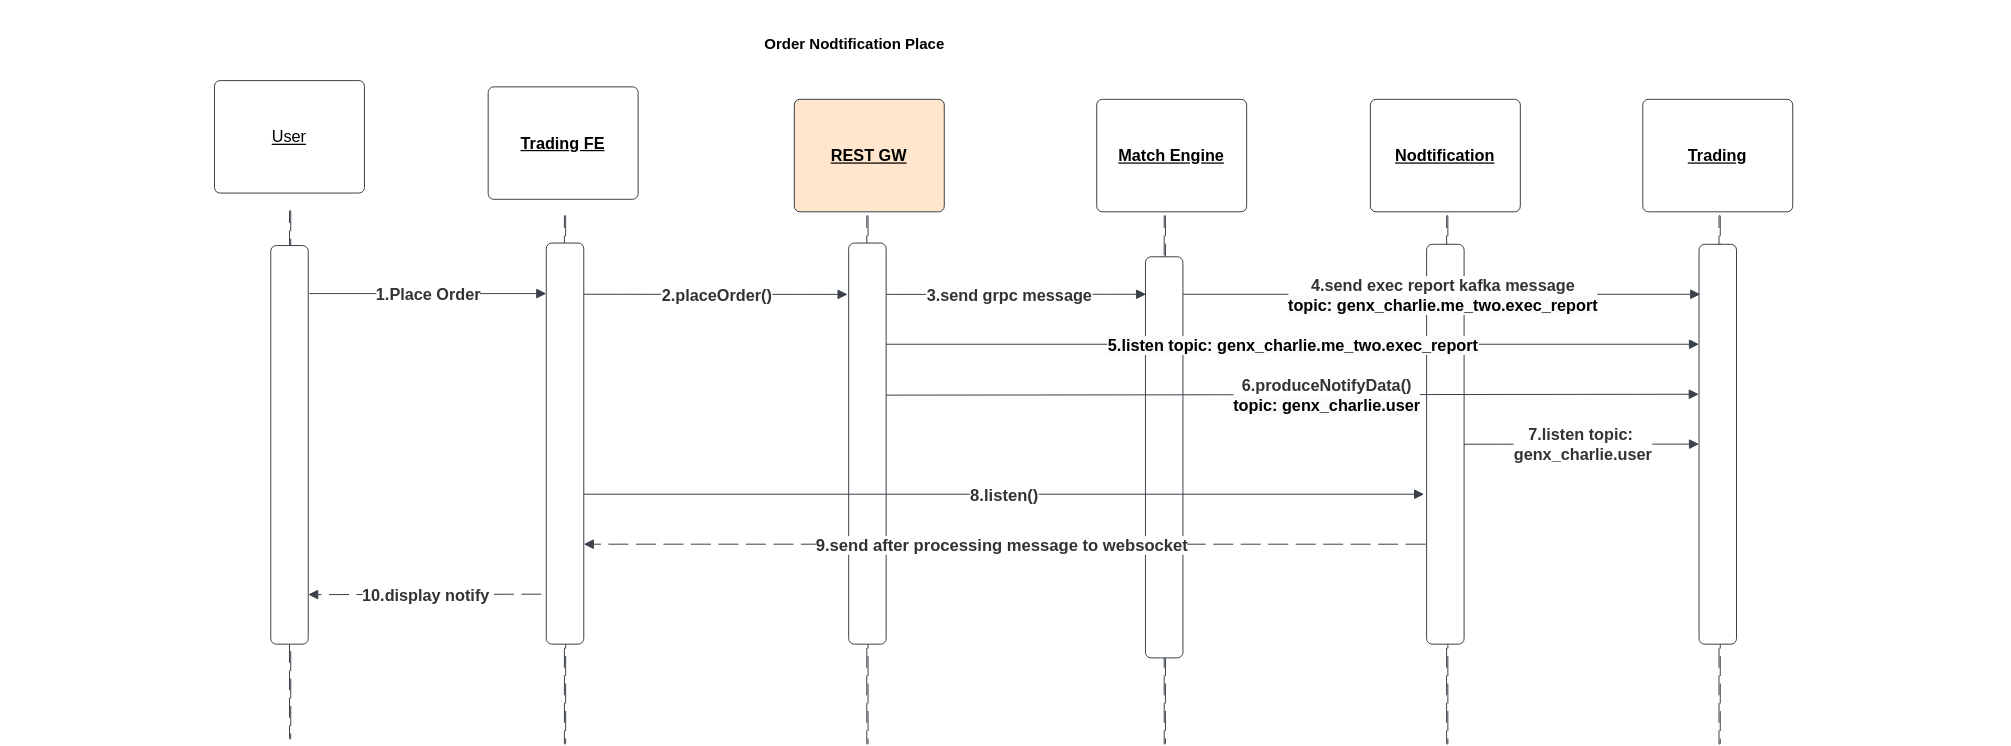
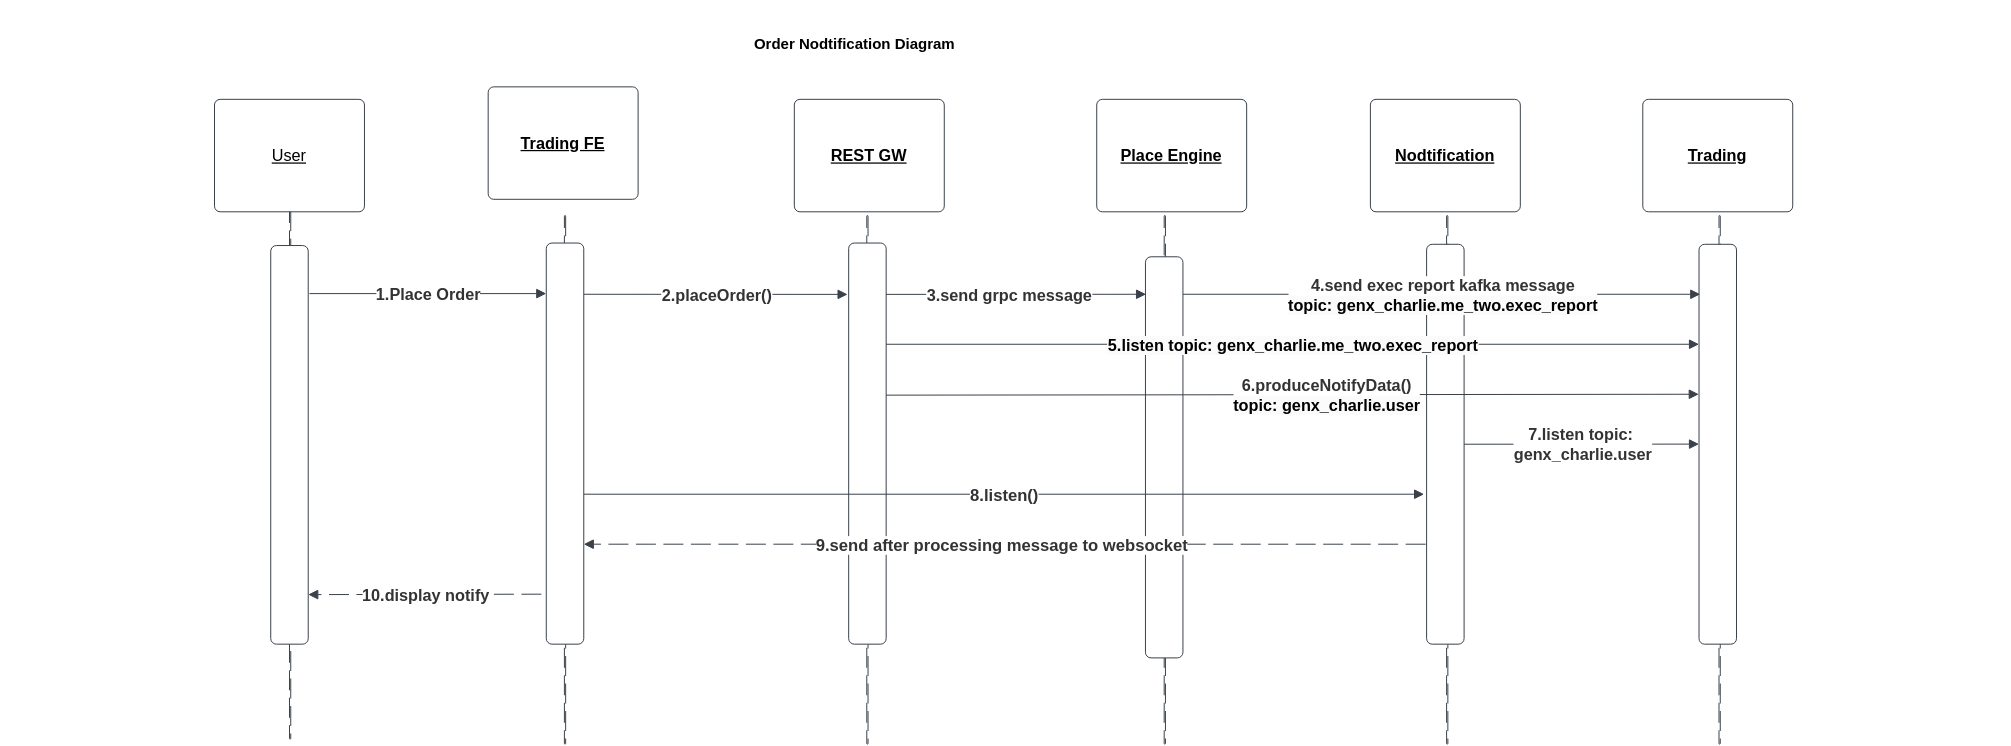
node "Order Nodtification Place": label "Order Nodtification Place" -> "Order Nodtification Diagram"
node "User": moved (289, 137) -> (289, 156)
node "REST GW": fillcolor #ffe6cc -> #ffffff
node "Match Engine": label "Match Engine" -> "Place Engine"
